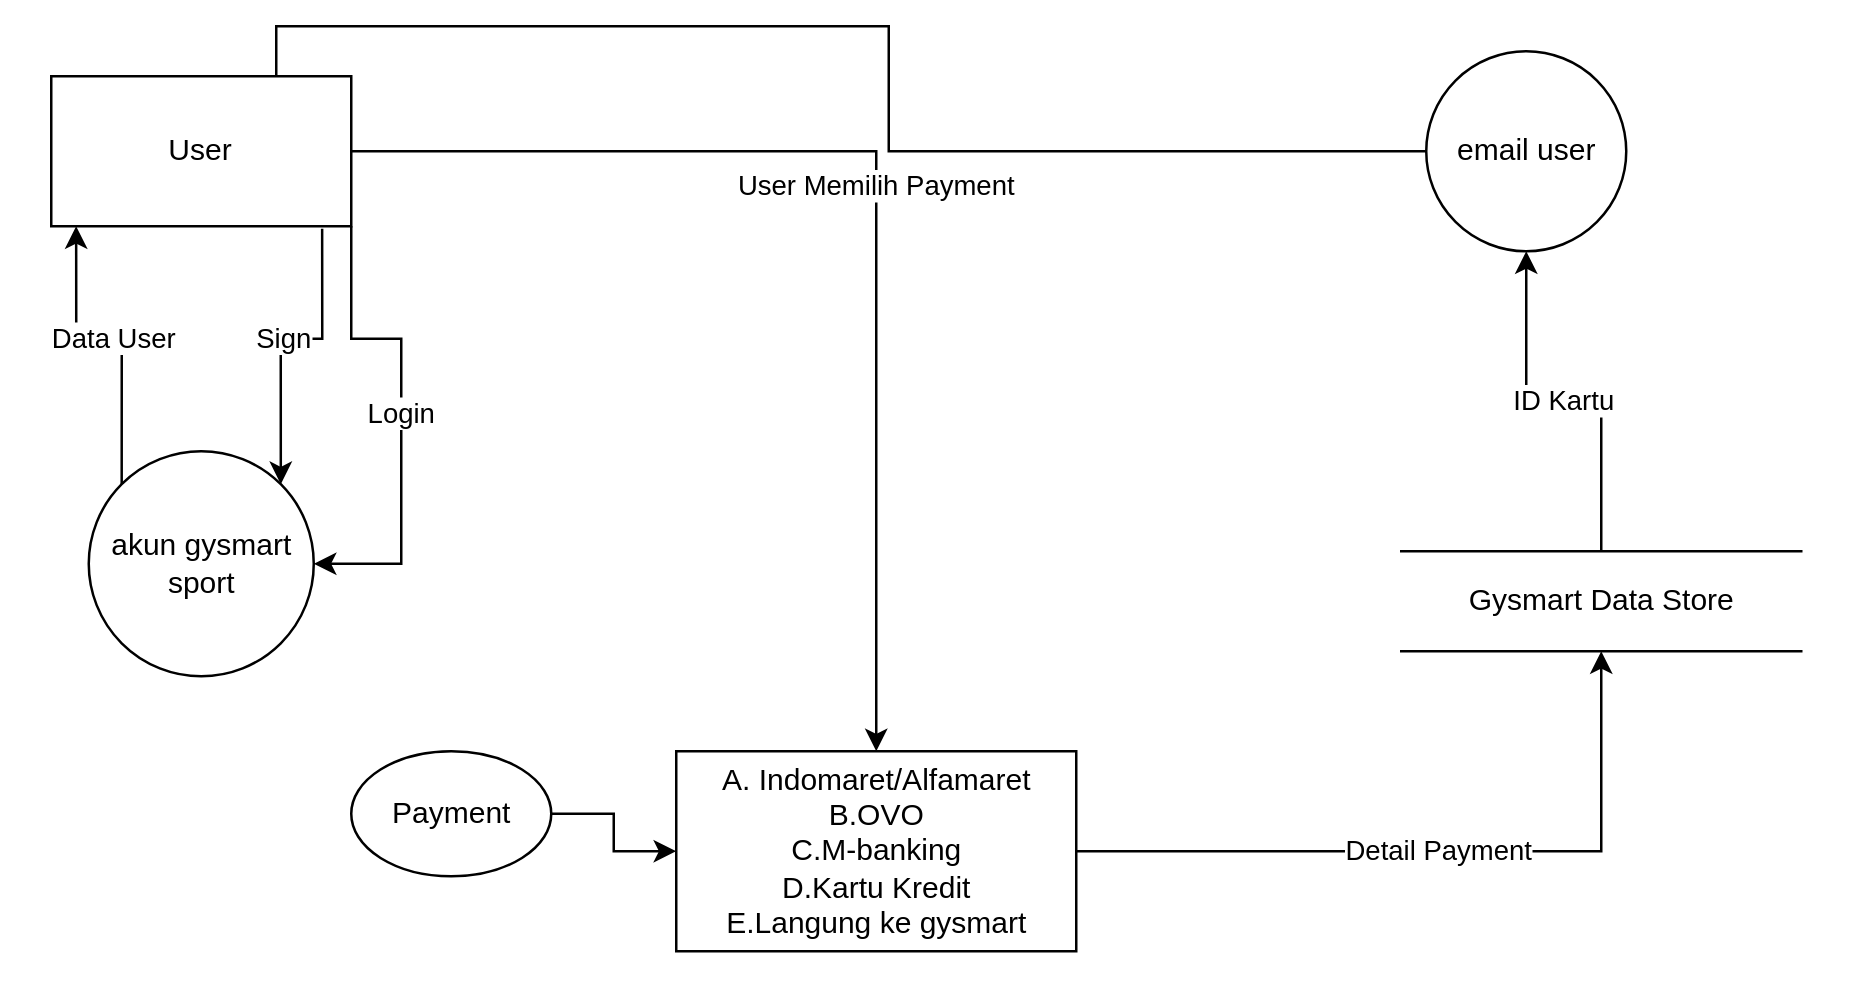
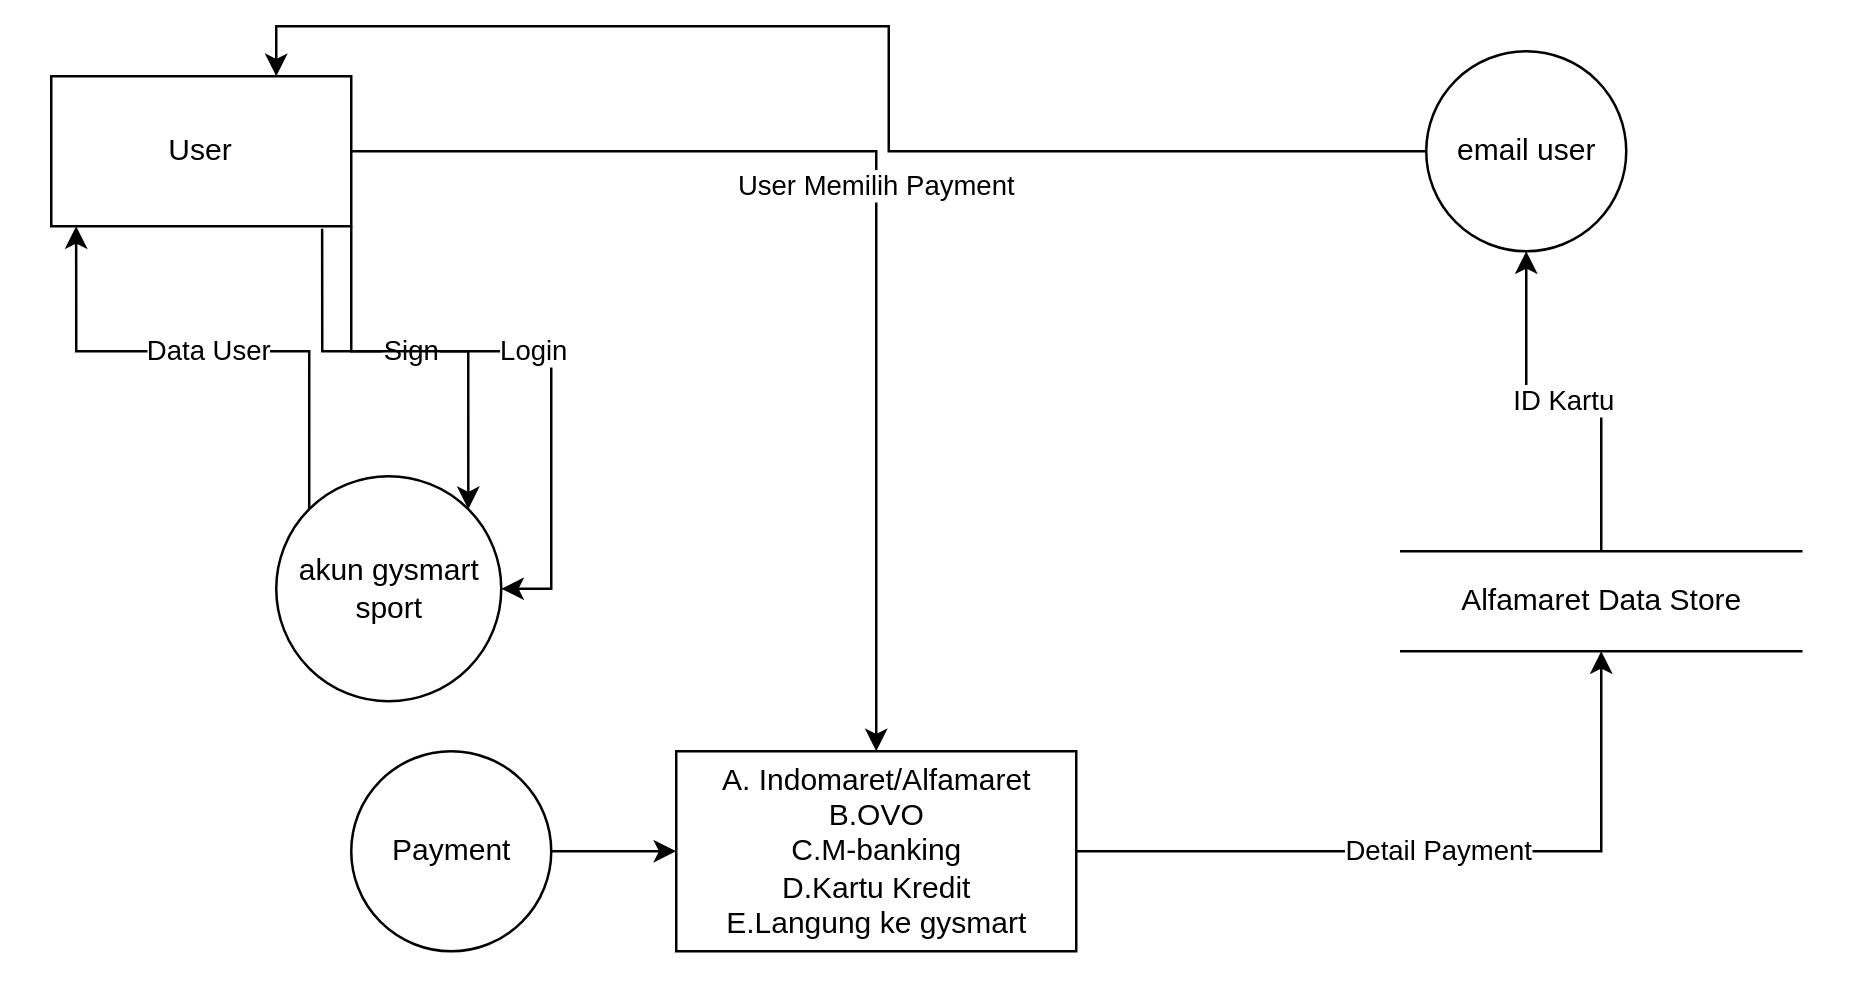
edge "User" -- "email user": arrowhead none -> classic
node "akun gysmart sport": moved (201, 564) -> (389, 589)
node "Gysmart Data Store": label "Gysmart Data Store" -> "Alfamaret Data Store"
node "Payment": size 200x125 -> 200x200
